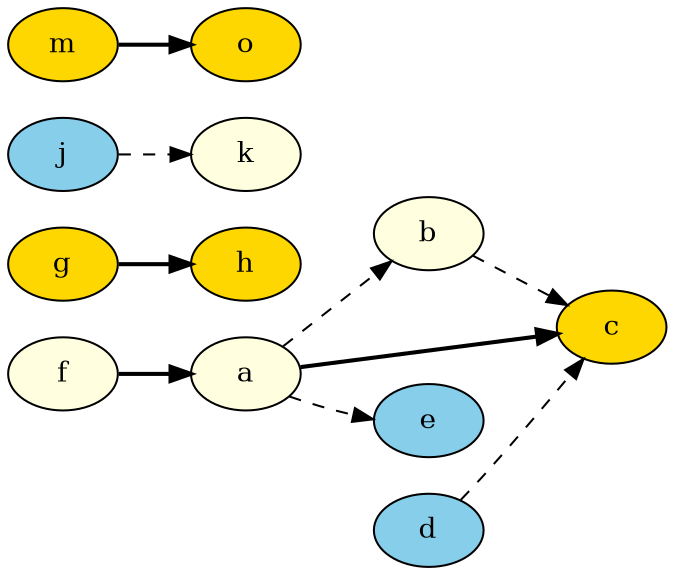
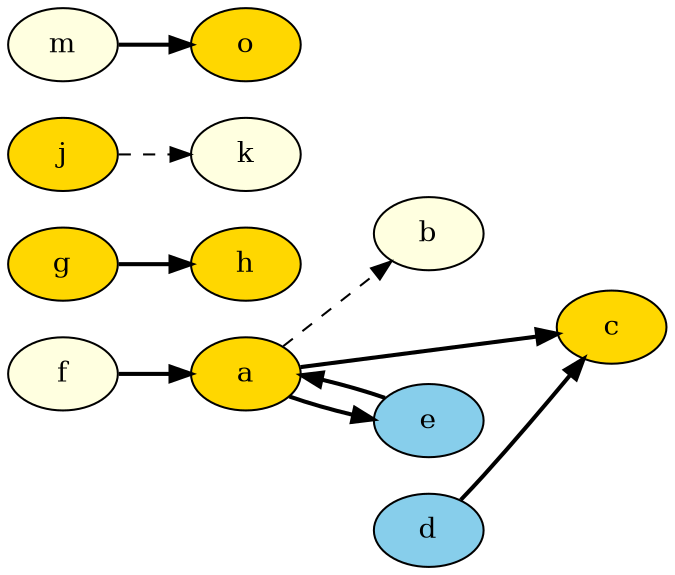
node "m": fillcolor gold -> lightyellow
node "j": fillcolor skyblue -> gold
edge "b" -> "c": removed
node "a": fillcolor lightyellow -> gold
edge "e" -> "a": added
edge "a" -> "e": style dashed -> bold
edge "d" -> "c": style dashed -> bold
